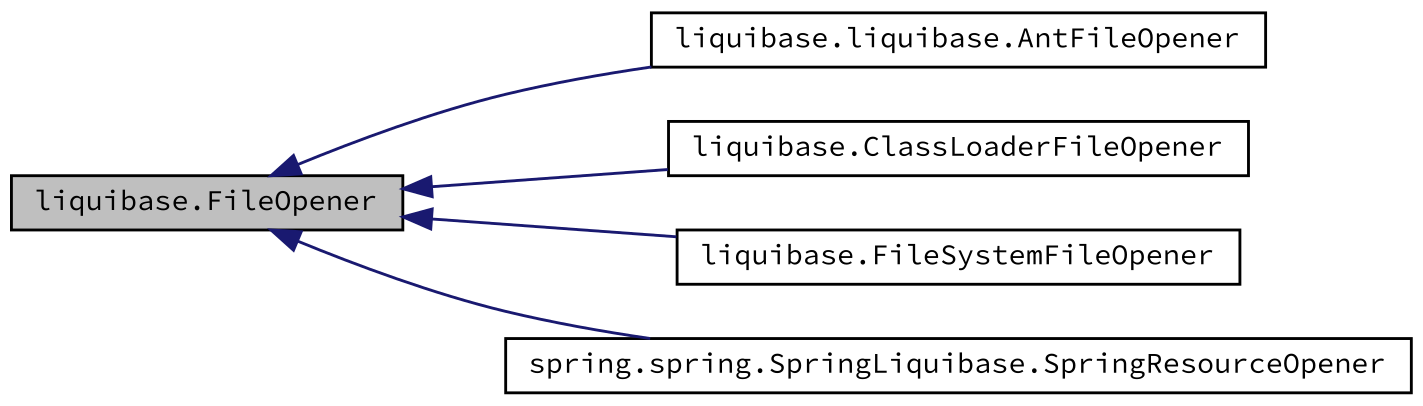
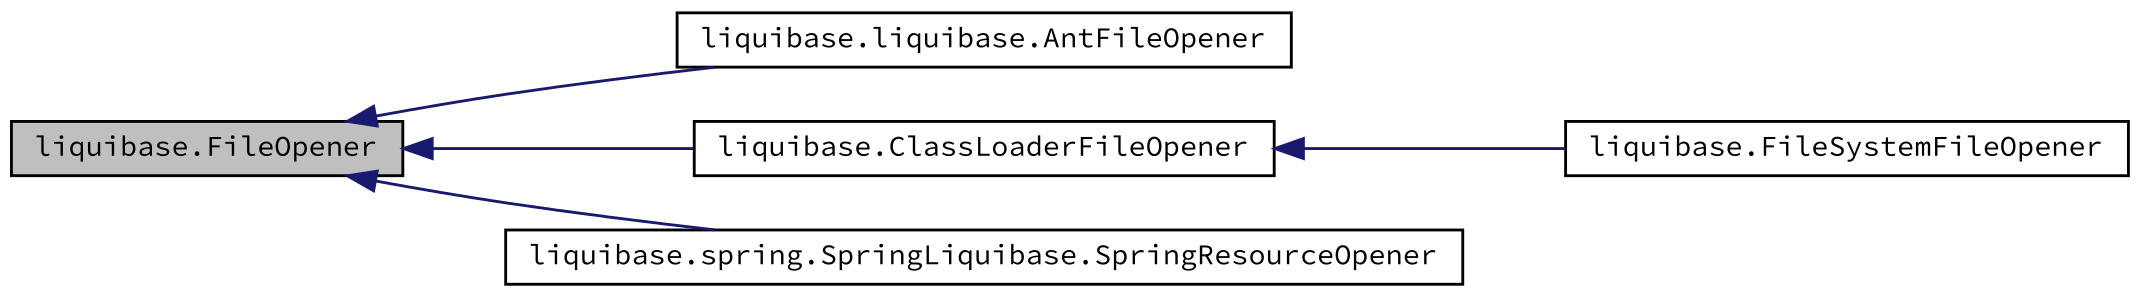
edge "liquibase.FileSystemFileOpener" -> "liquibase.FileOpener": now "liquibase.FileSystemFileOpener" -> "liquibase.ClassLoaderFileOpener"
node "spring.spring.SpringLiquibase.SpringResourceOpener": label "spring.spring.SpringLiquibase.SpringResourceOpener" -> "liquibase.spring.SpringLiquibase.SpringResourceOpener"
